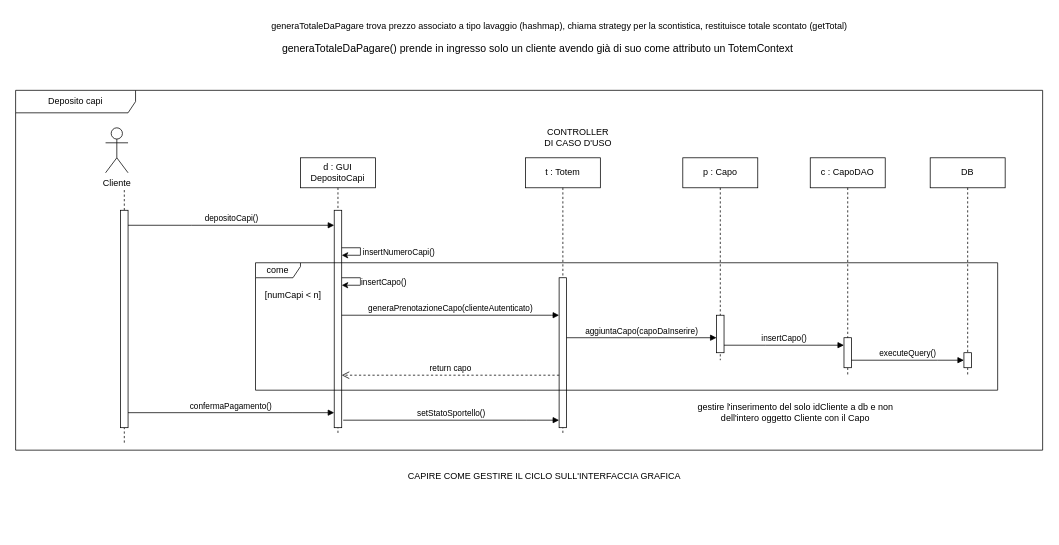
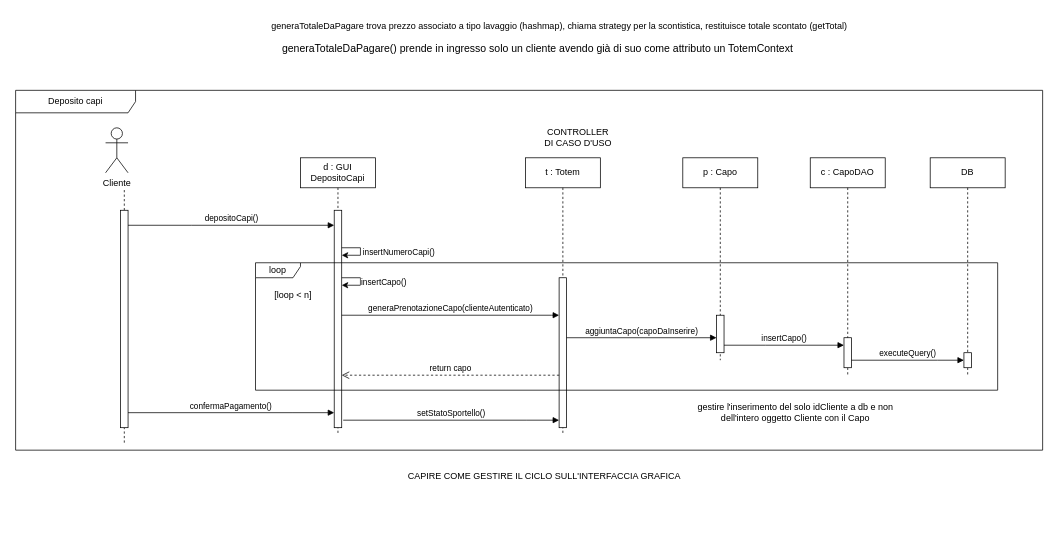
node "come": label "come" -> "loop"
node "[numCapi < n]": label "[numCapi < n]" -> "[loop < n]"
